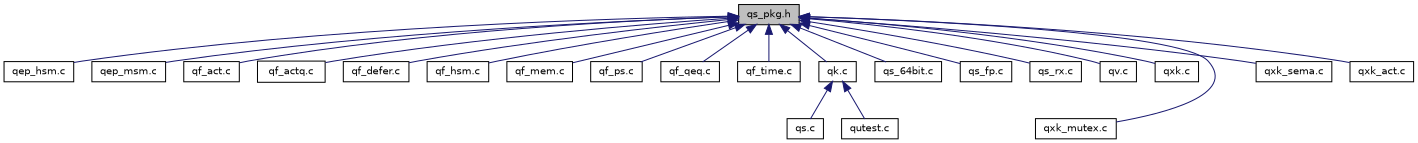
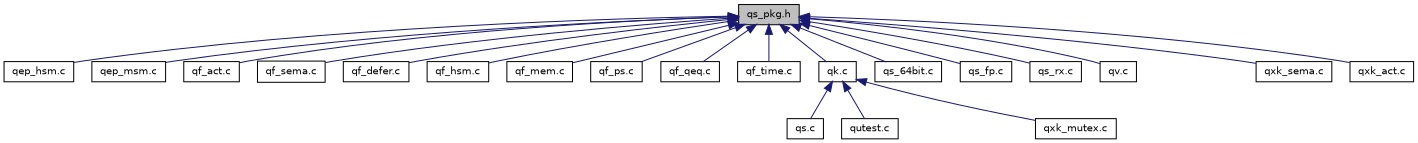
edge "qxk_mutex.c" -> "qs_pkg.h": now "qxk_mutex.c" -> "qk.c"
node "qf_actq.c": label "qf_actq.c" -> "qf_sema.c"
node "qxk.c": removed
